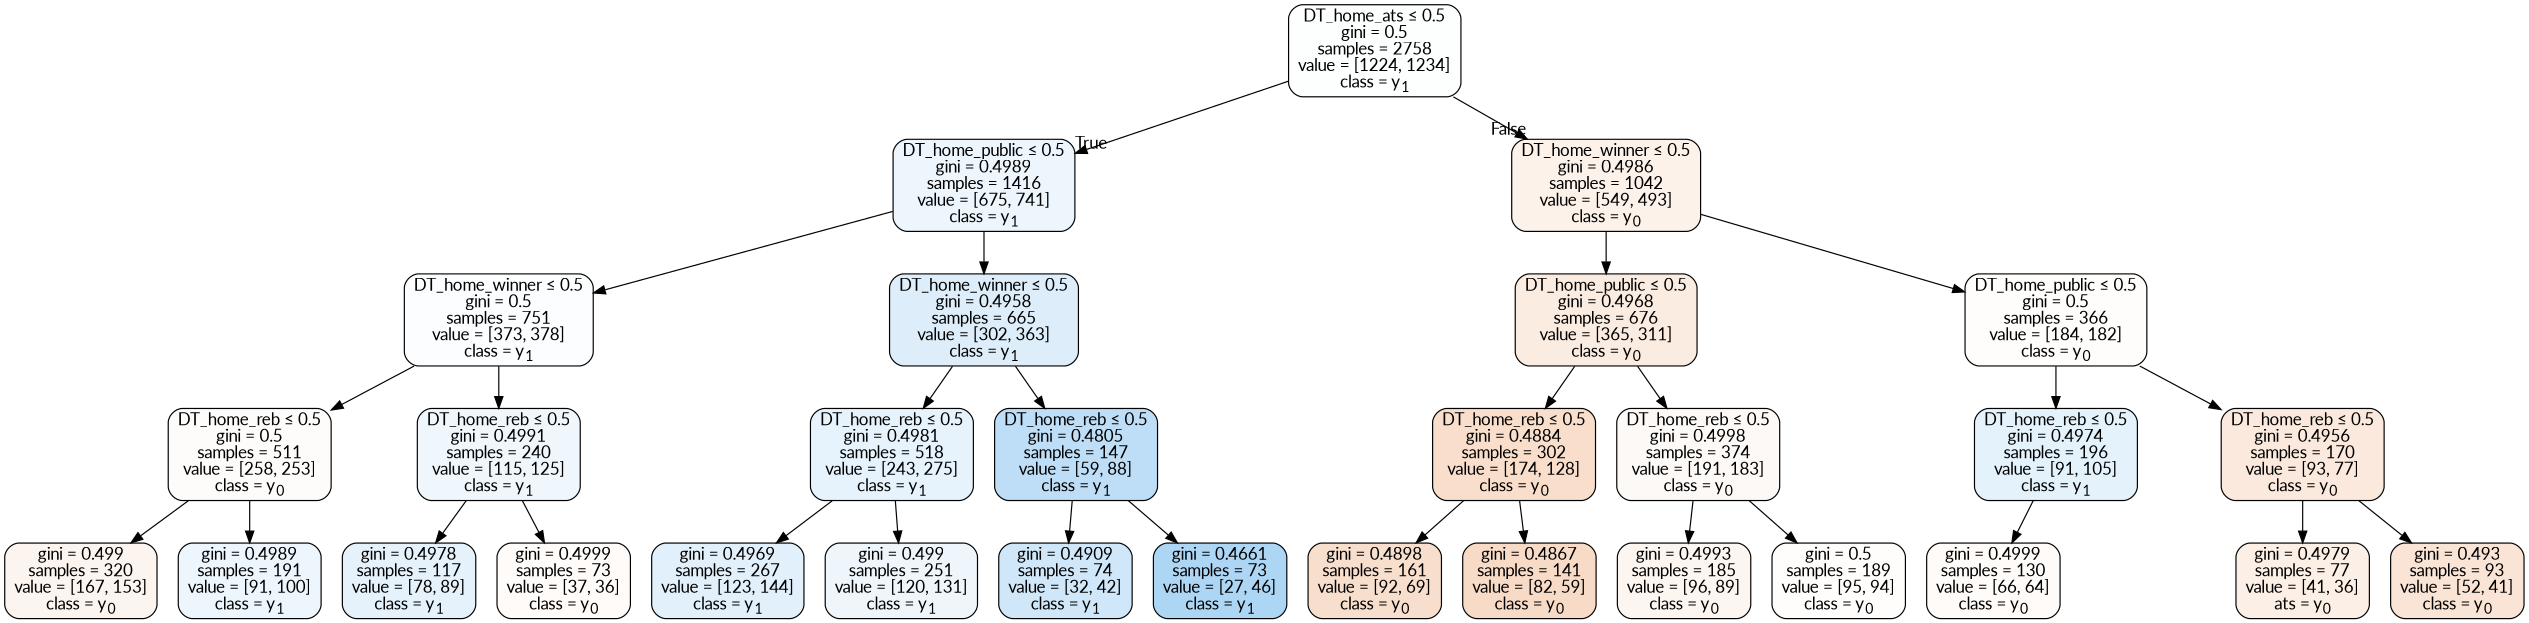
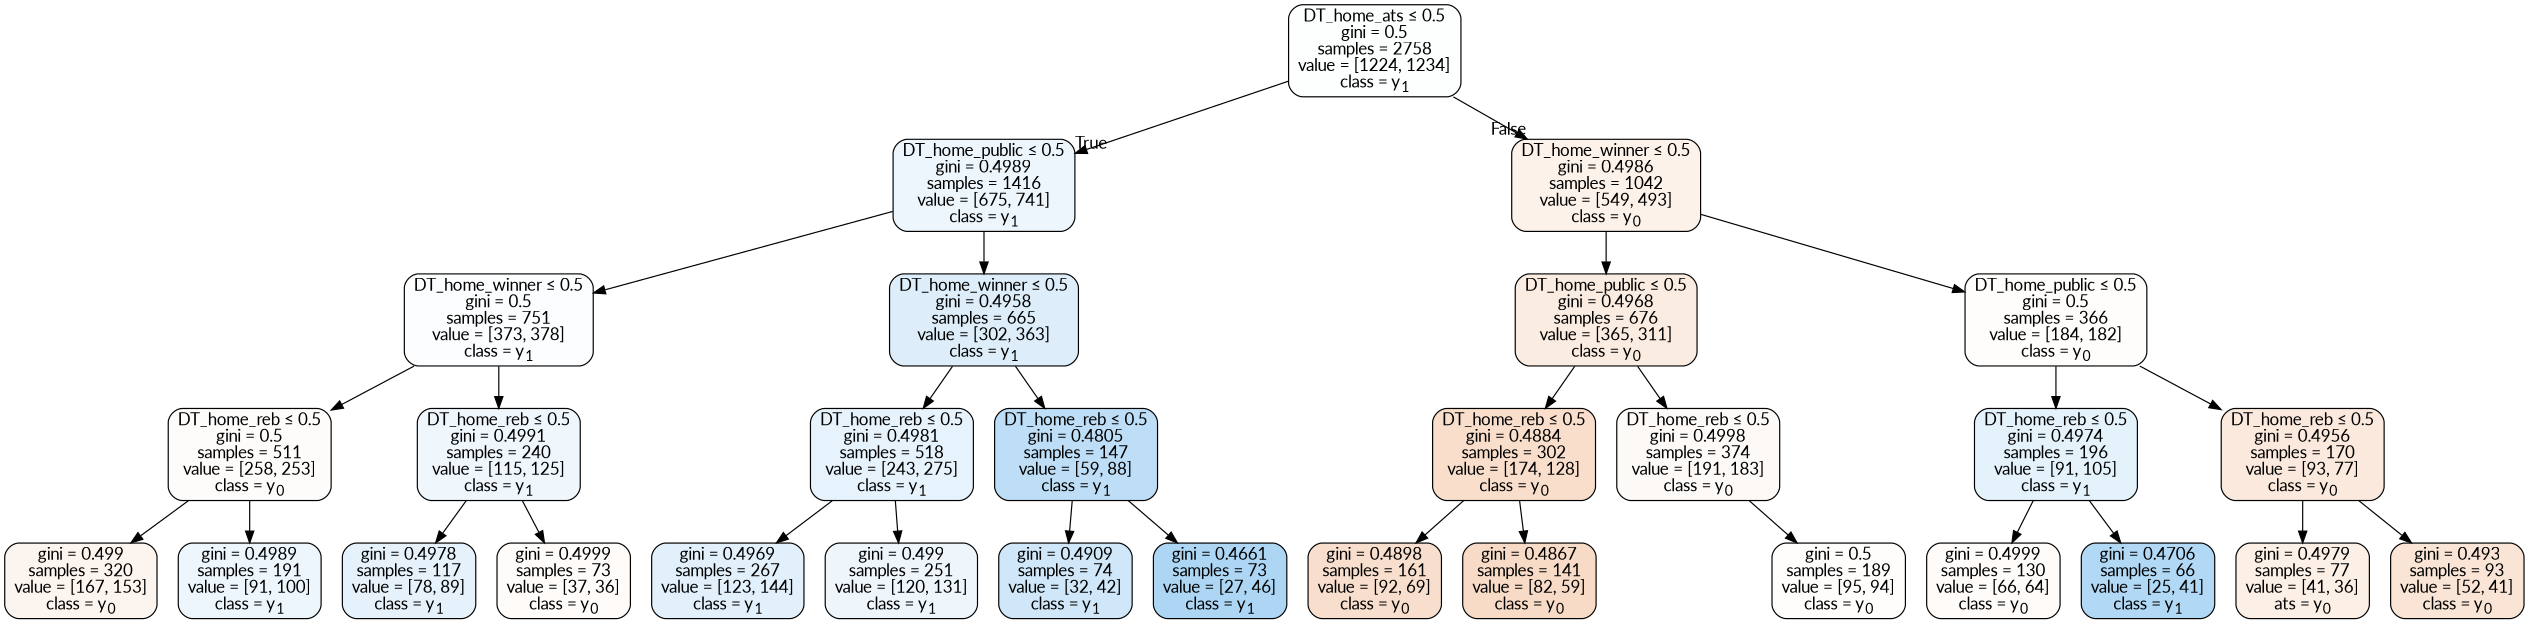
node "gini = 0.4993": removed
node "gini = 0.4706": added
